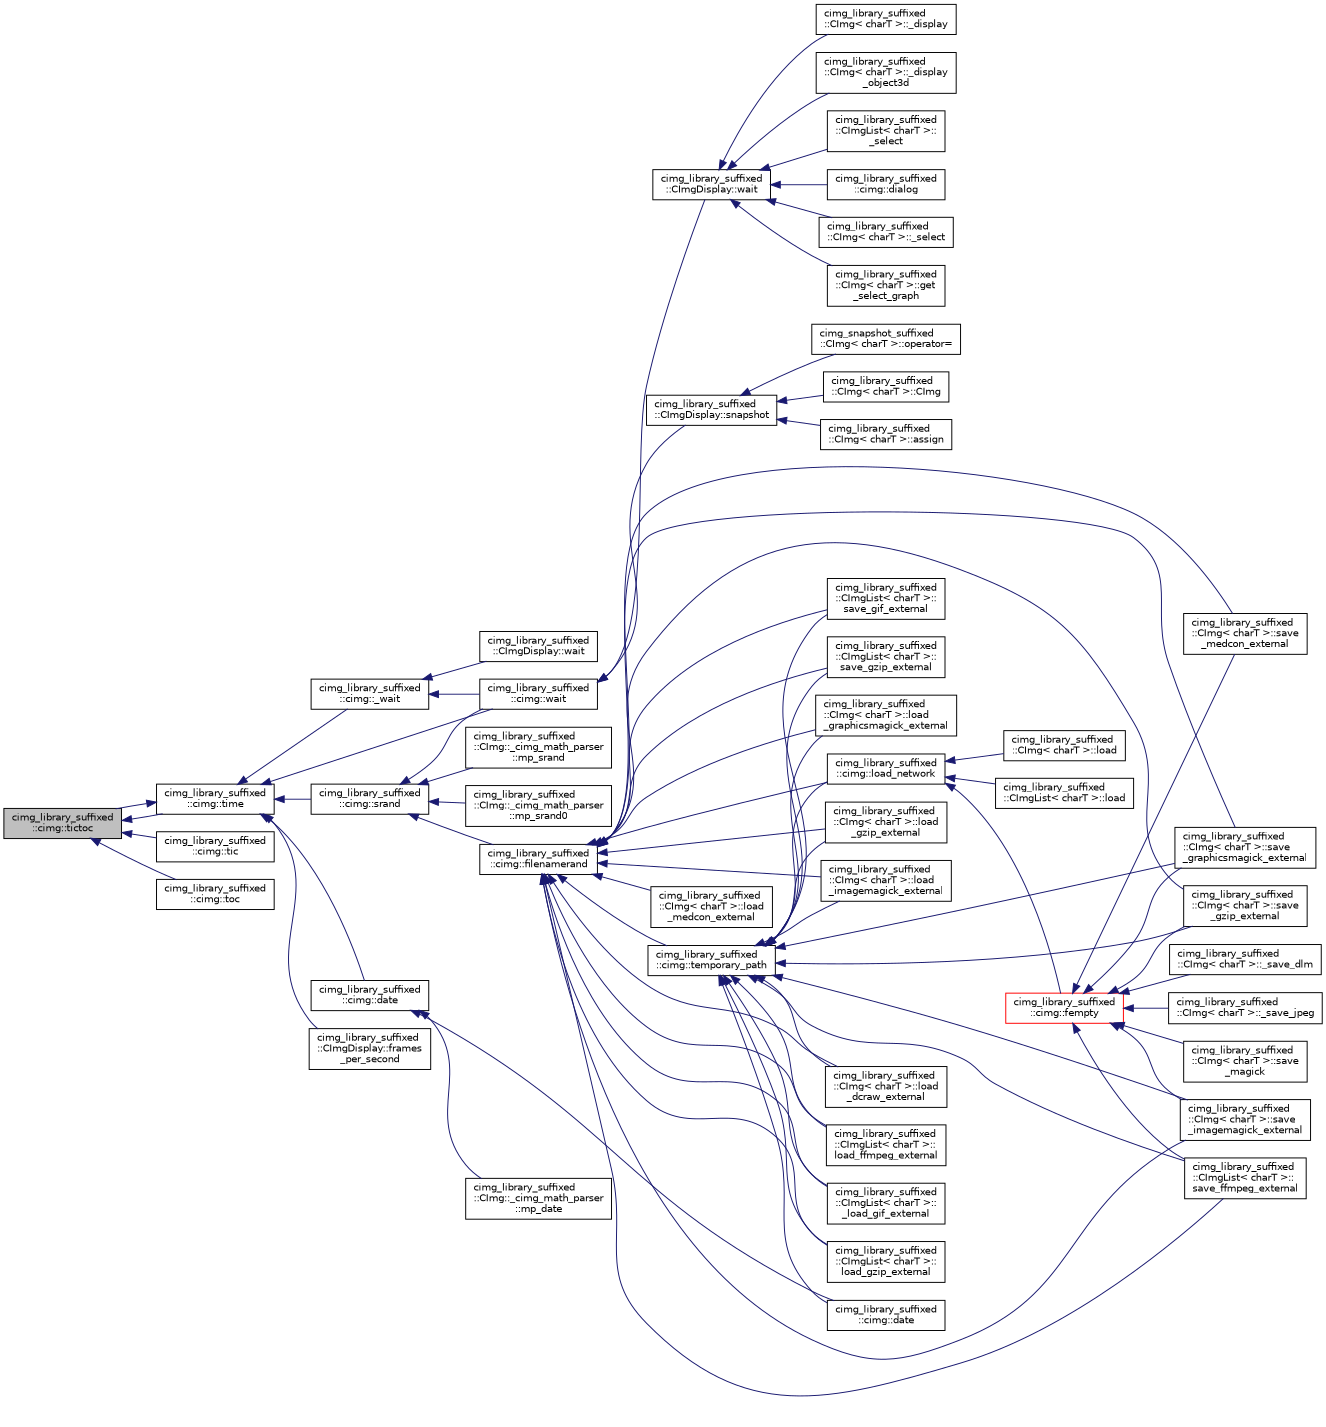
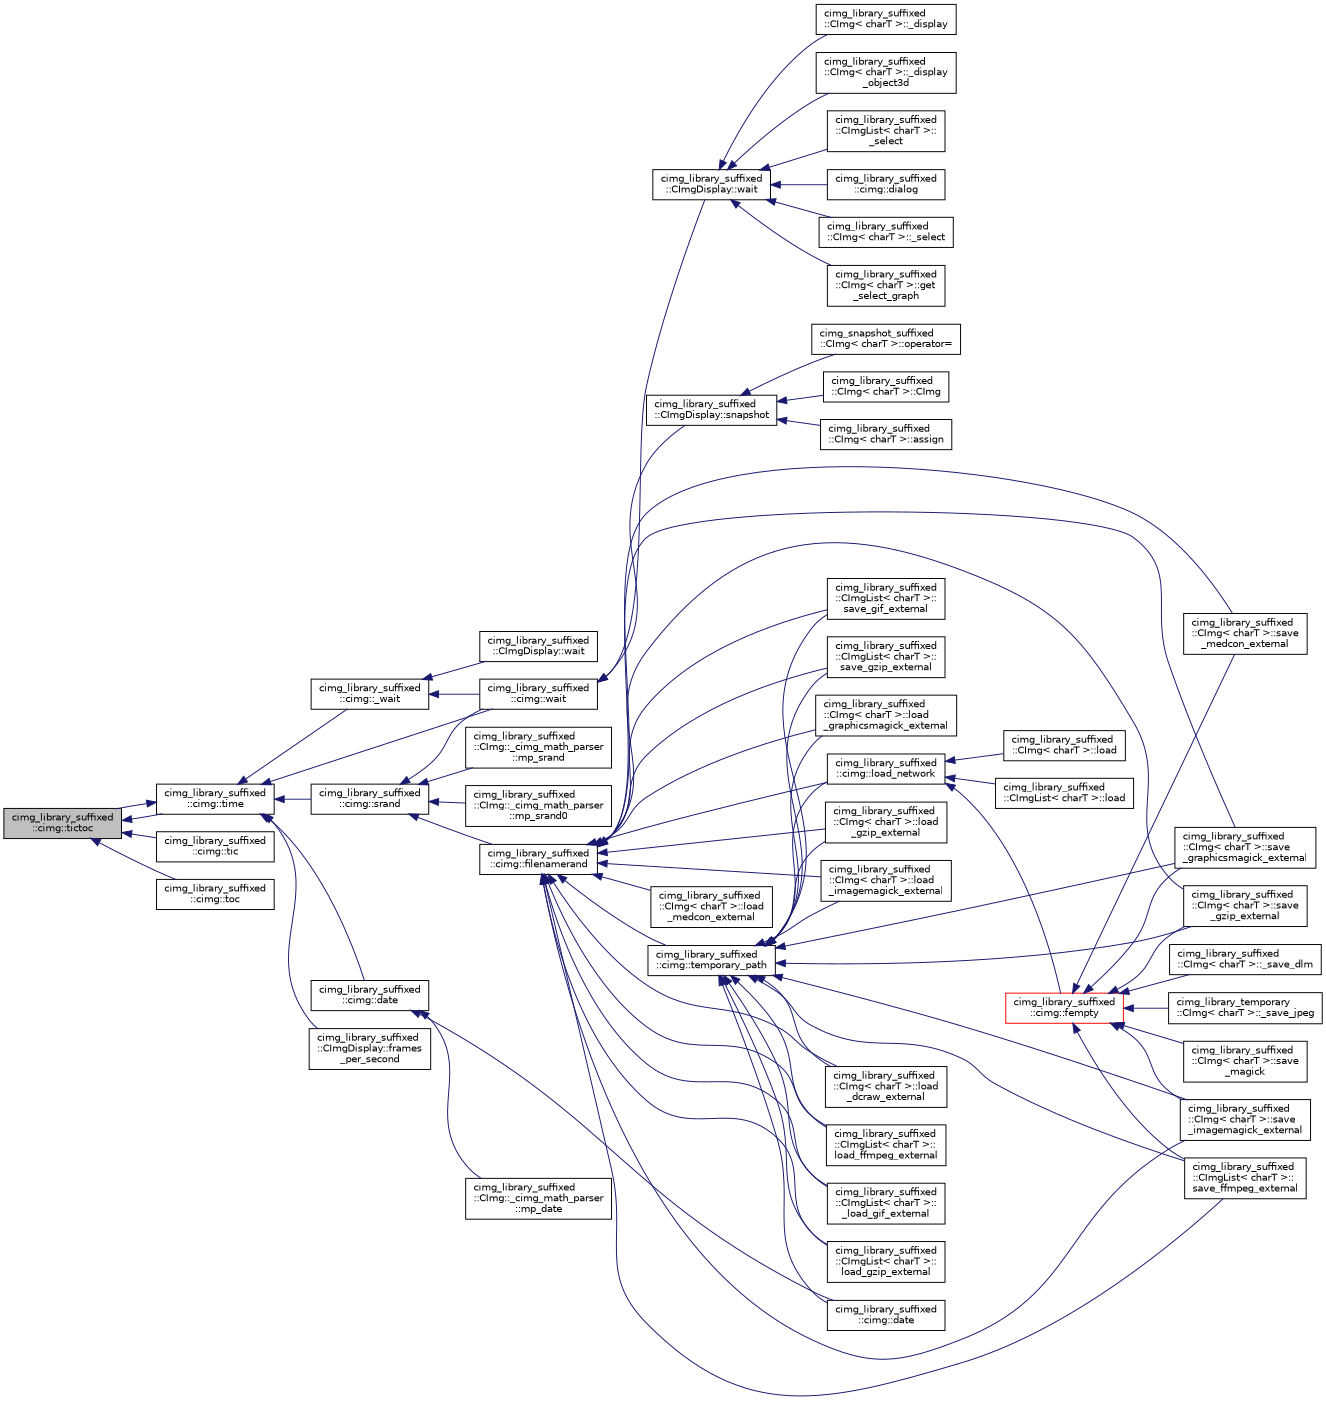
node "cimg_library_suffixed ::CImg< charT >::_save_jpeg": label "cimg_library_suffixed ::CImg< charT >::_save_jpeg" -> "cimg_library_temporary ::CImg< charT >::_save_jpeg"
